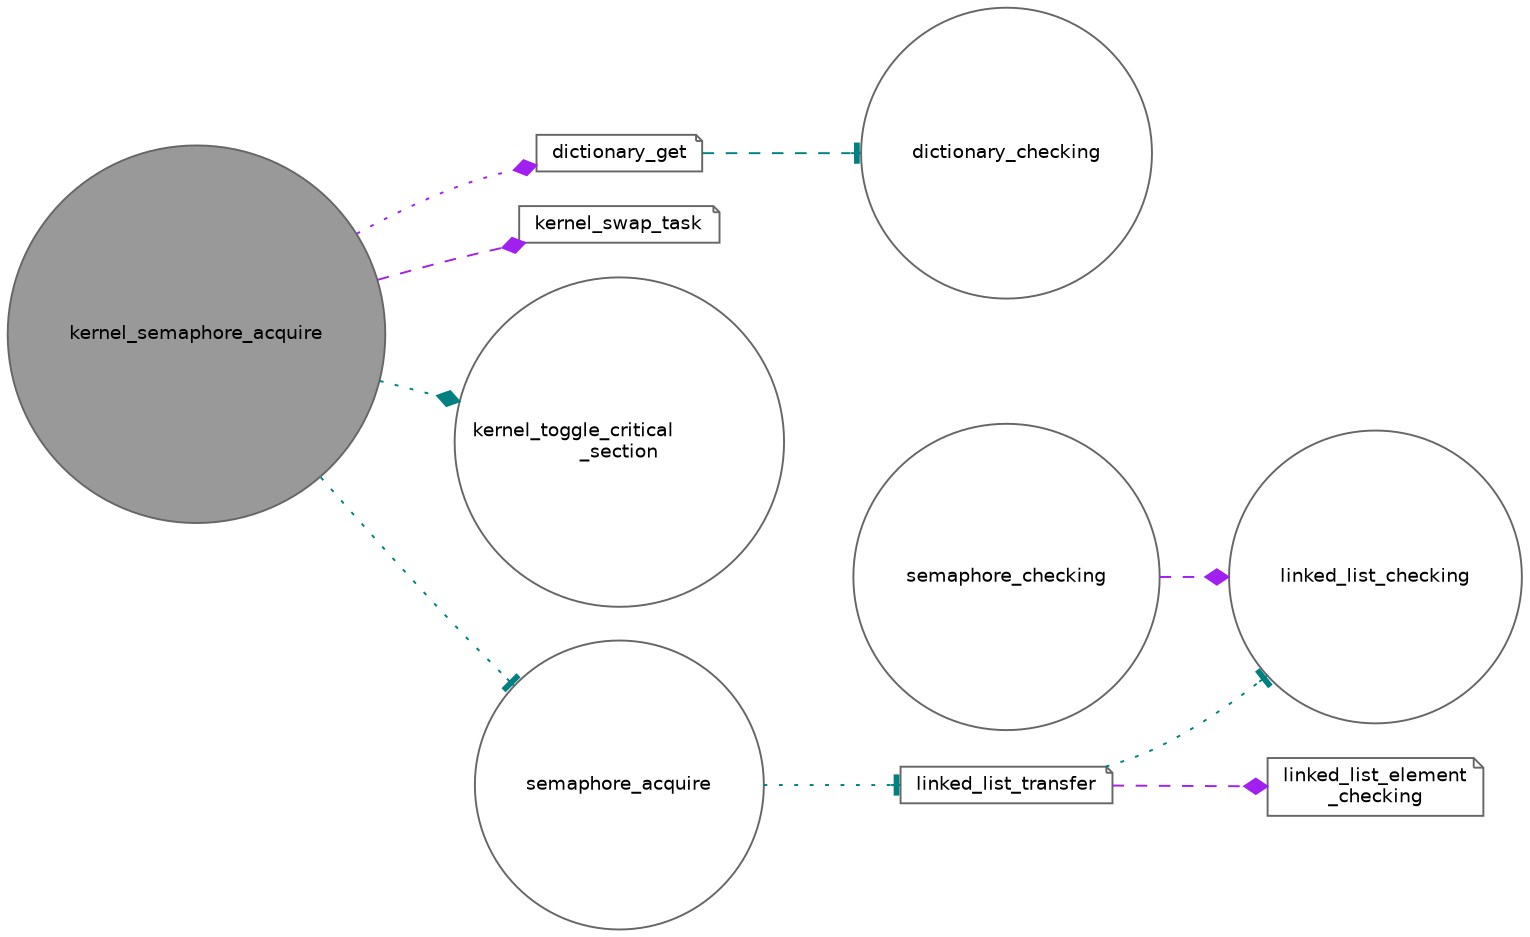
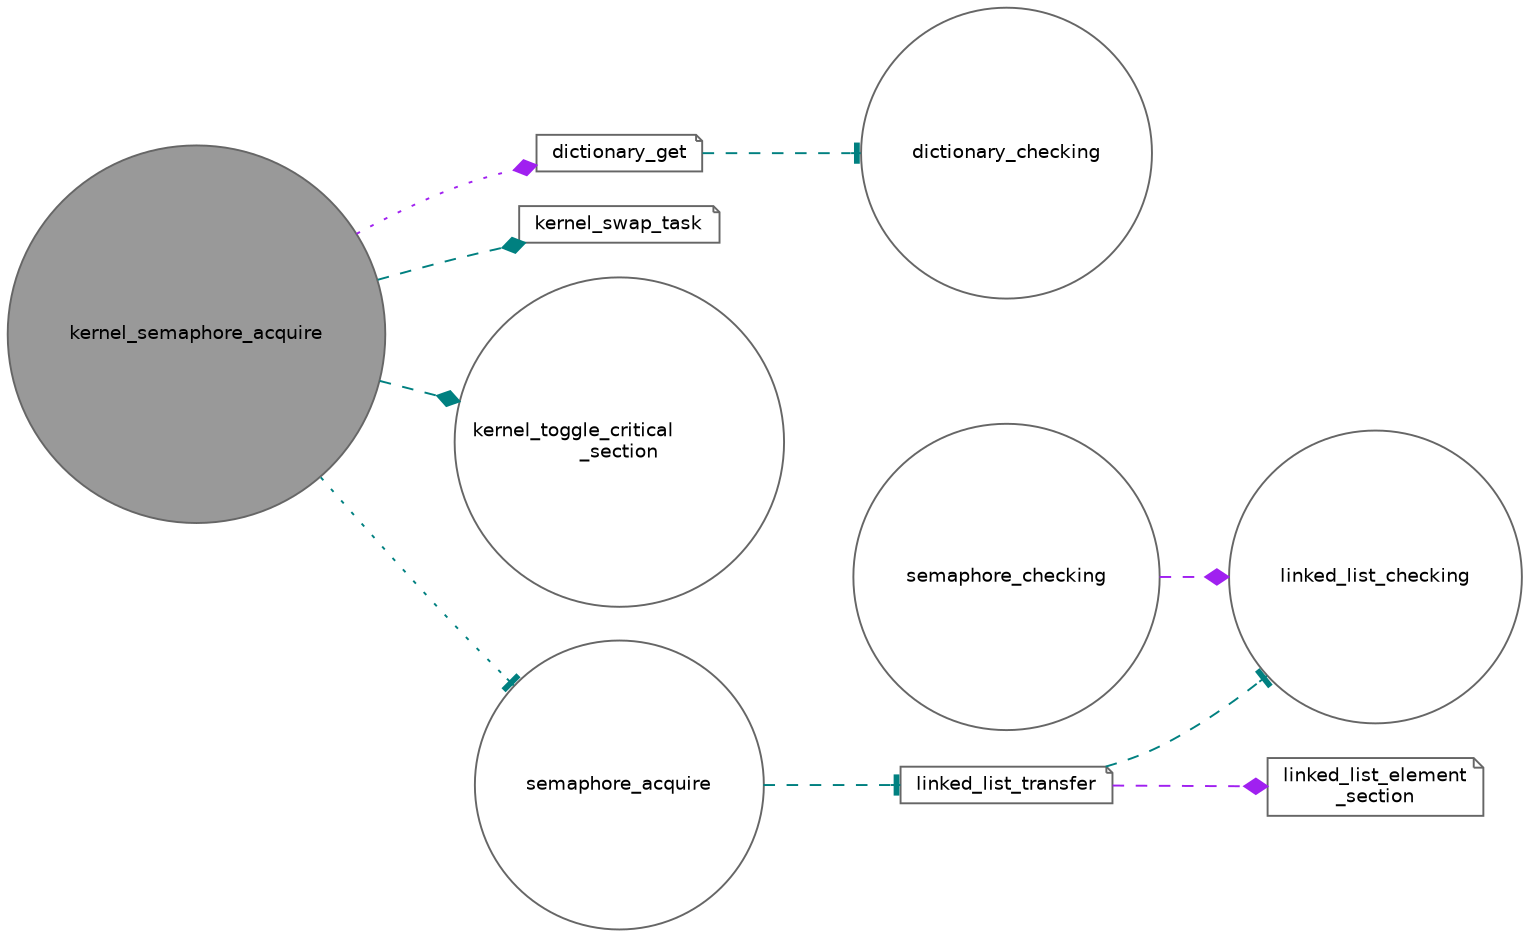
edge "kernel_semaphore_acquire" -> "kernel_swap_task": color purple -> teal
edge "kernel_semaphore_acquire" -> "kernel_toggle_critical _section": style dotted -> dashed
edge "linked_list_transfer" -> "linked_list_checking": style dotted -> dashed
edge "semaphore_acquire" -> "linked_list_transfer": style dotted -> dashed
node "linked_list_element _checking": label "linked_list_element _checking" -> "linked_list_element _section"
